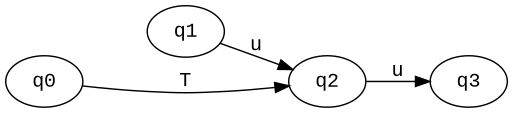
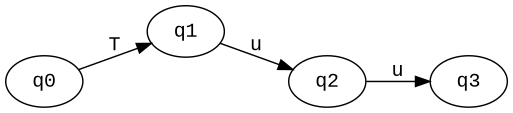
edge "q0" -> "q2": now "q0" -> "q1"
